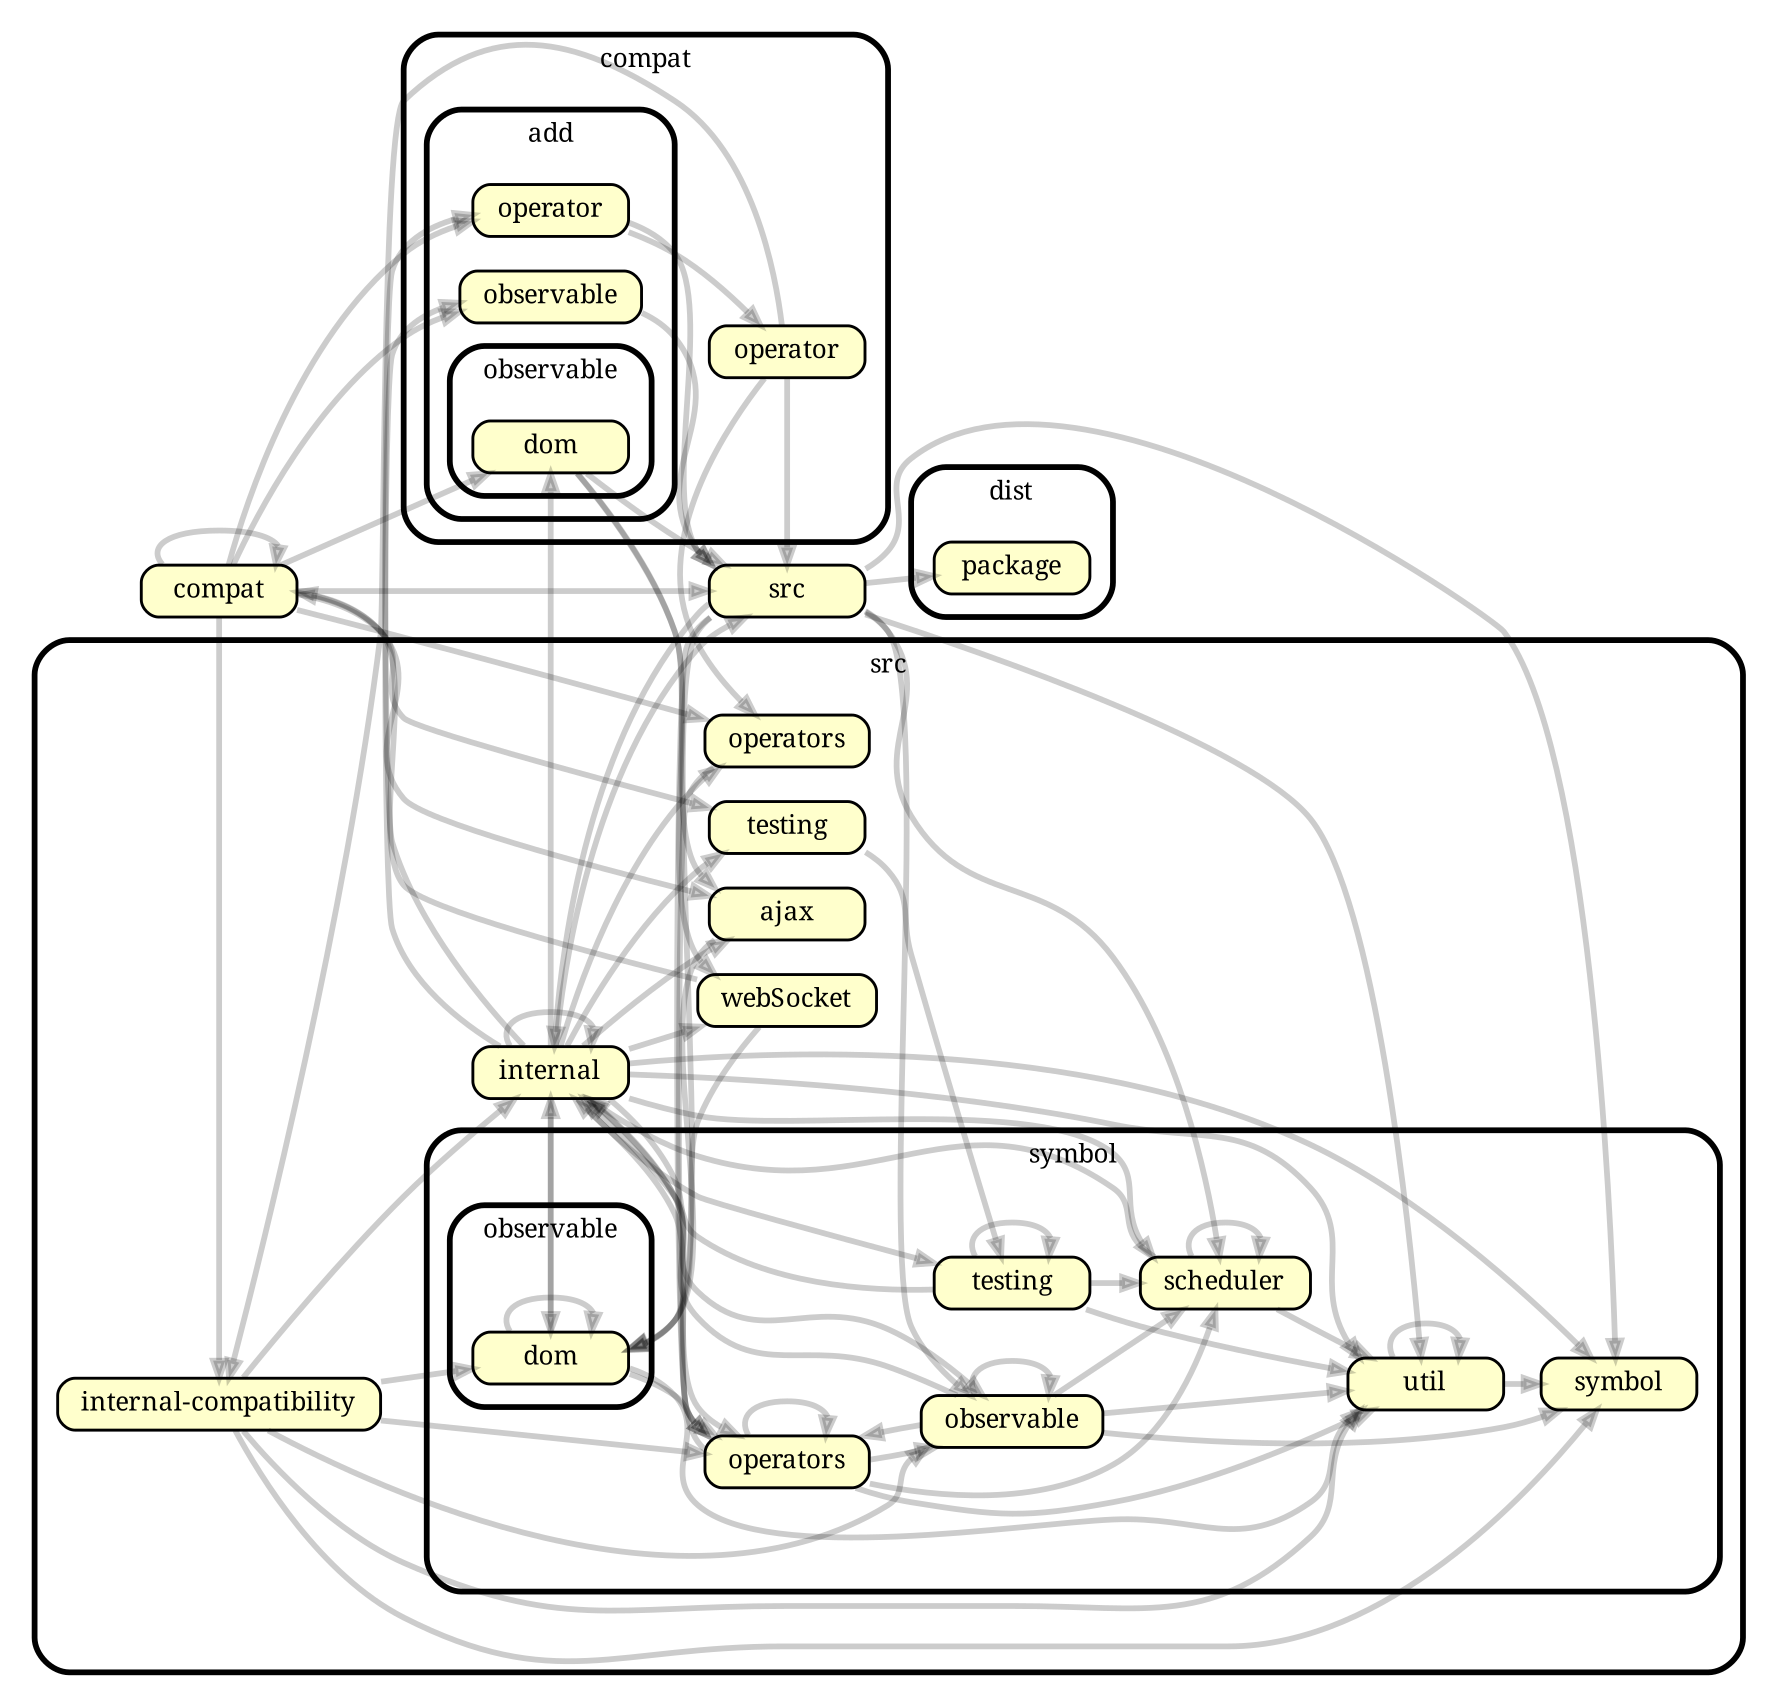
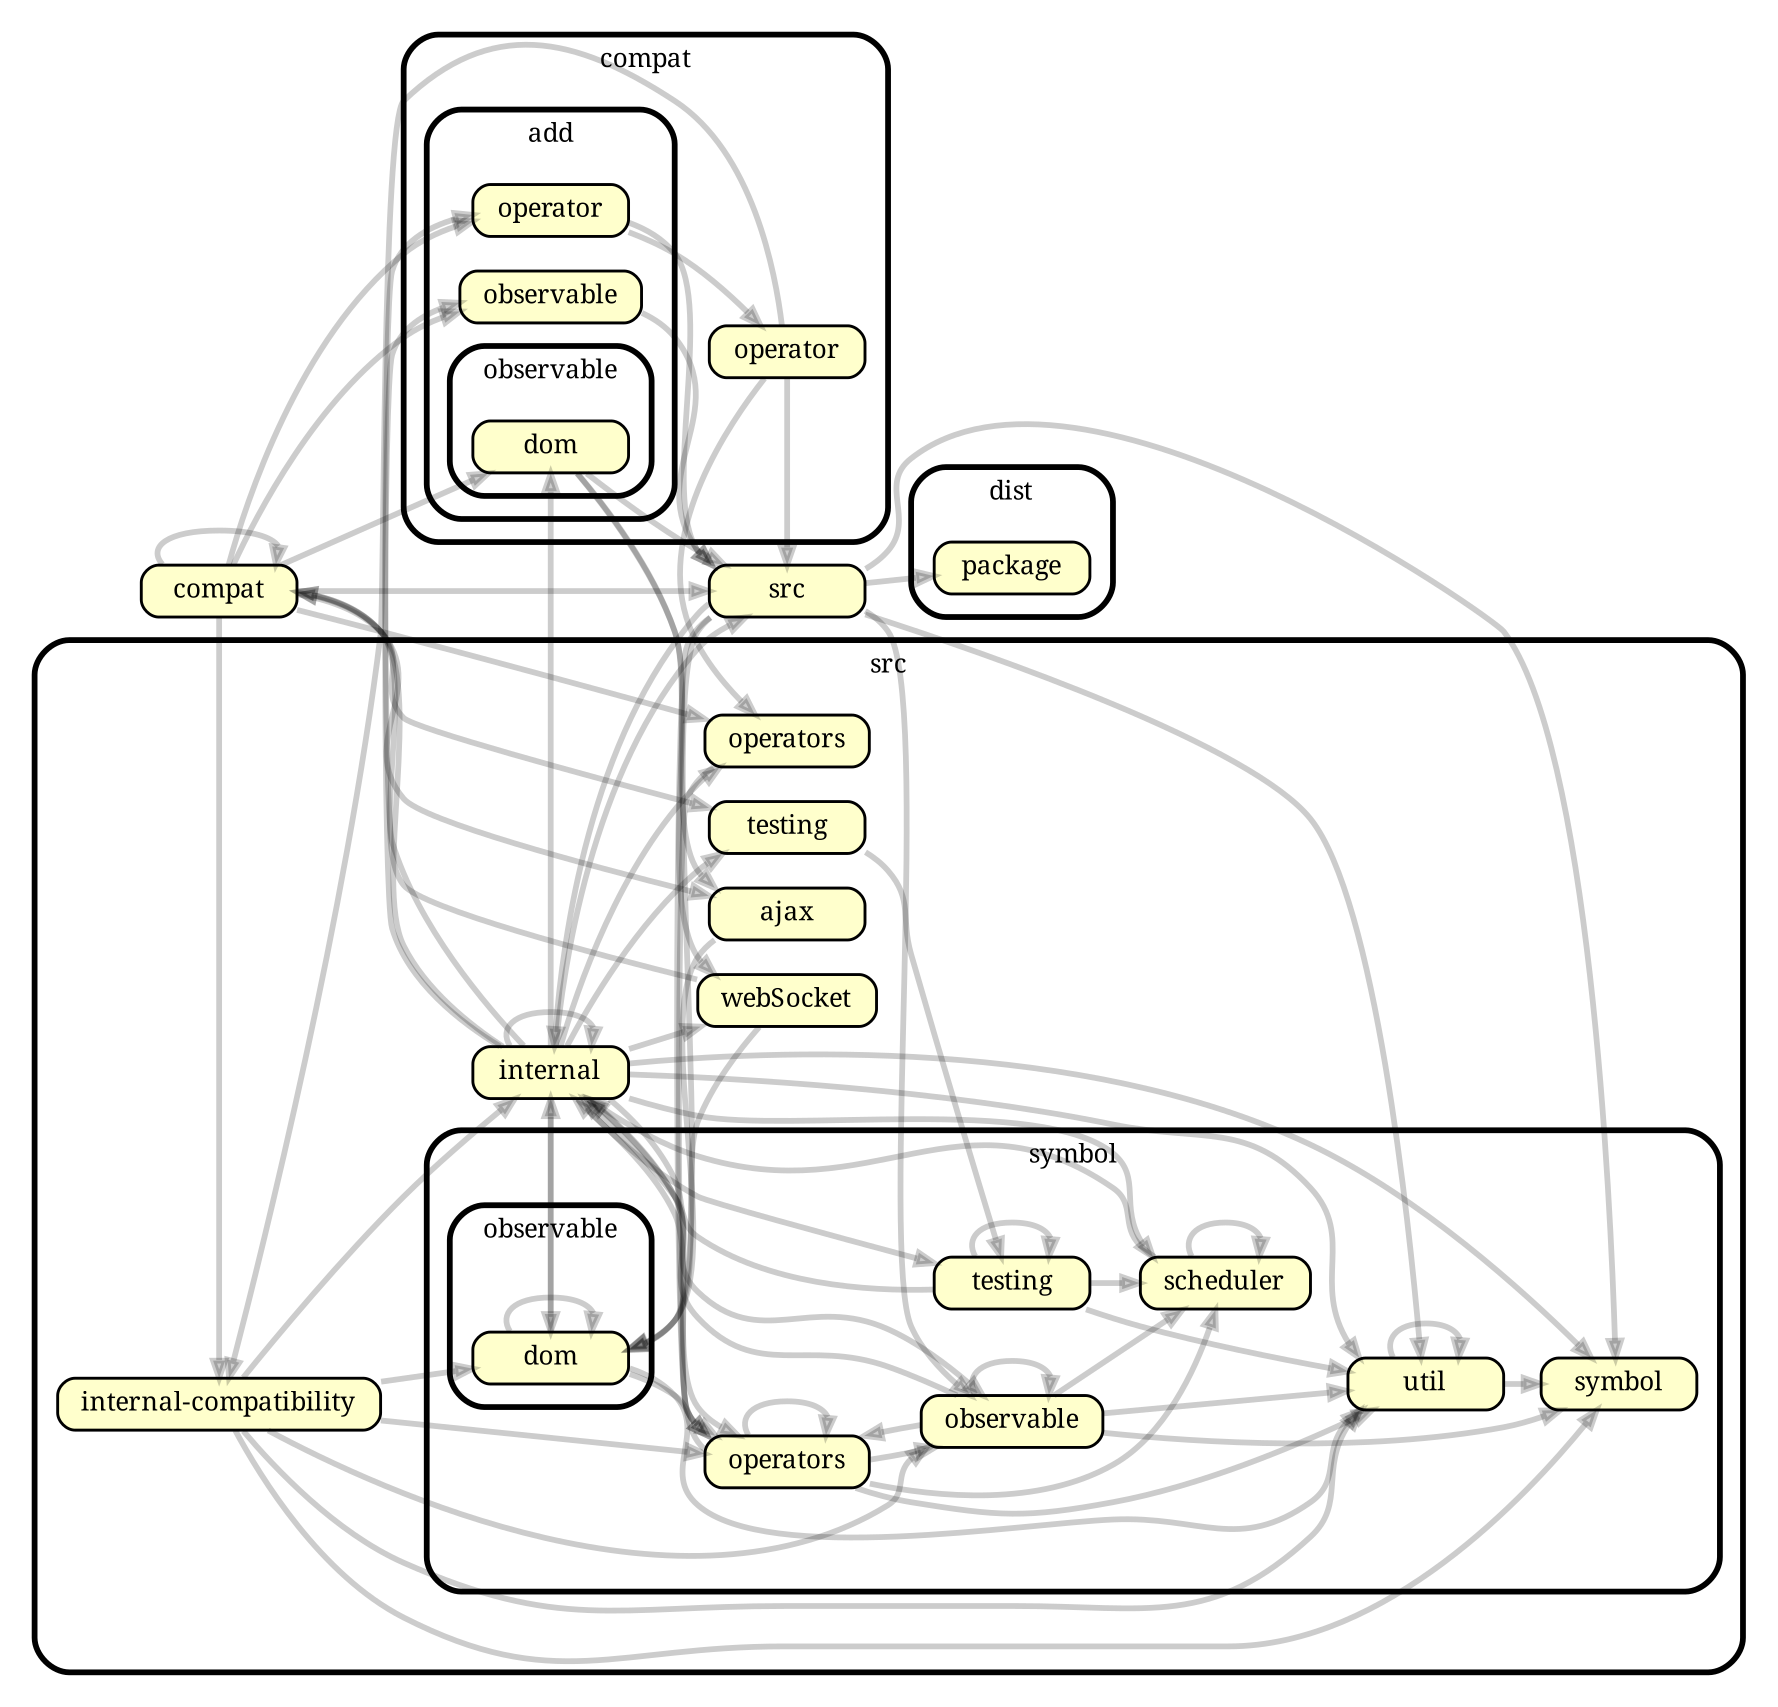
edge "src" -> "scheduler": removed
edge "internal" -> "ajax": now "internal" -> "compat"
edge "scheduler" -> "util": removed
